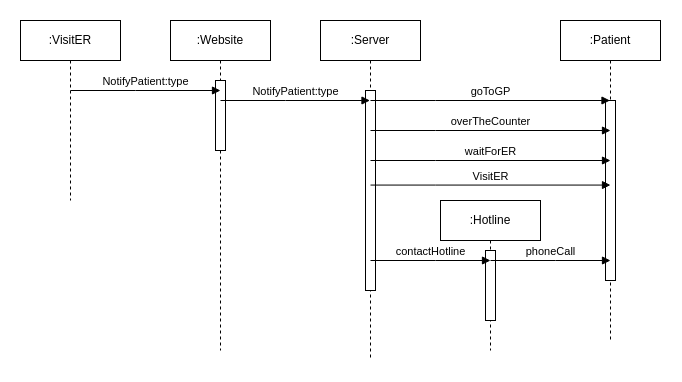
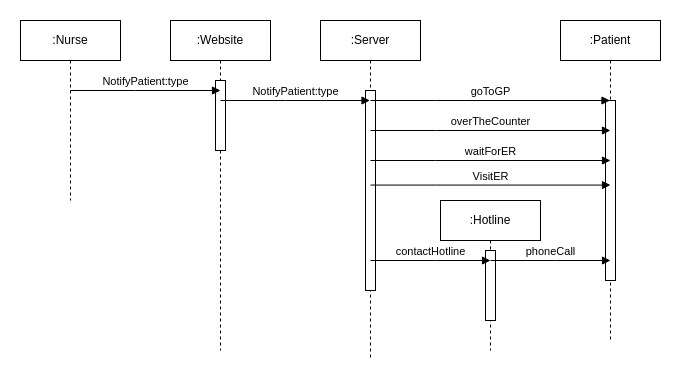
node ":VisitER": label ":VisitER" -> ":Nurse"
